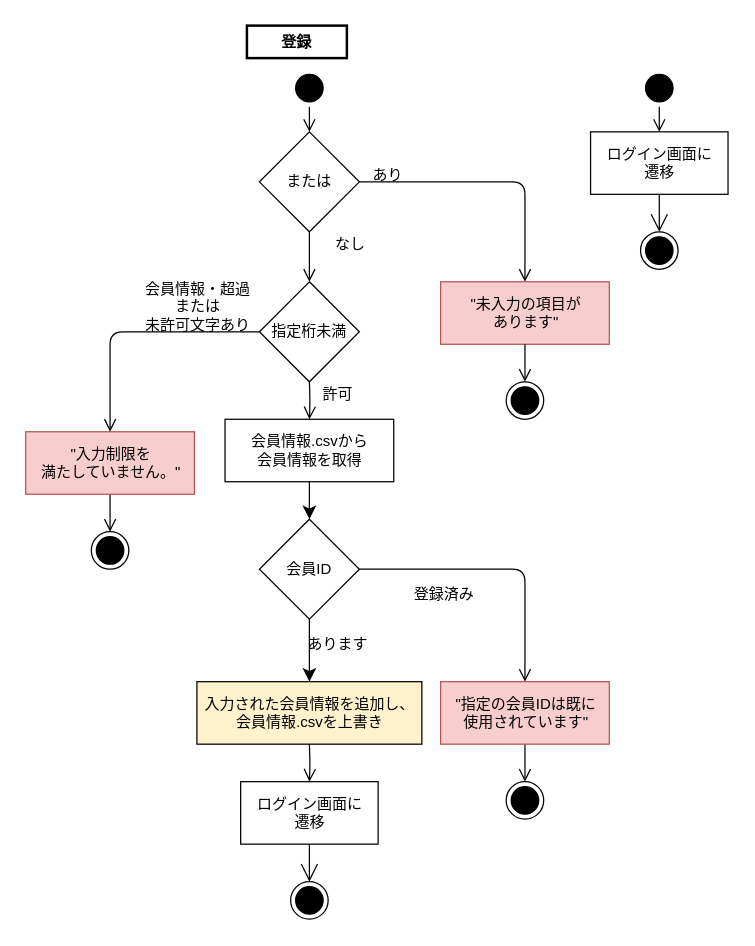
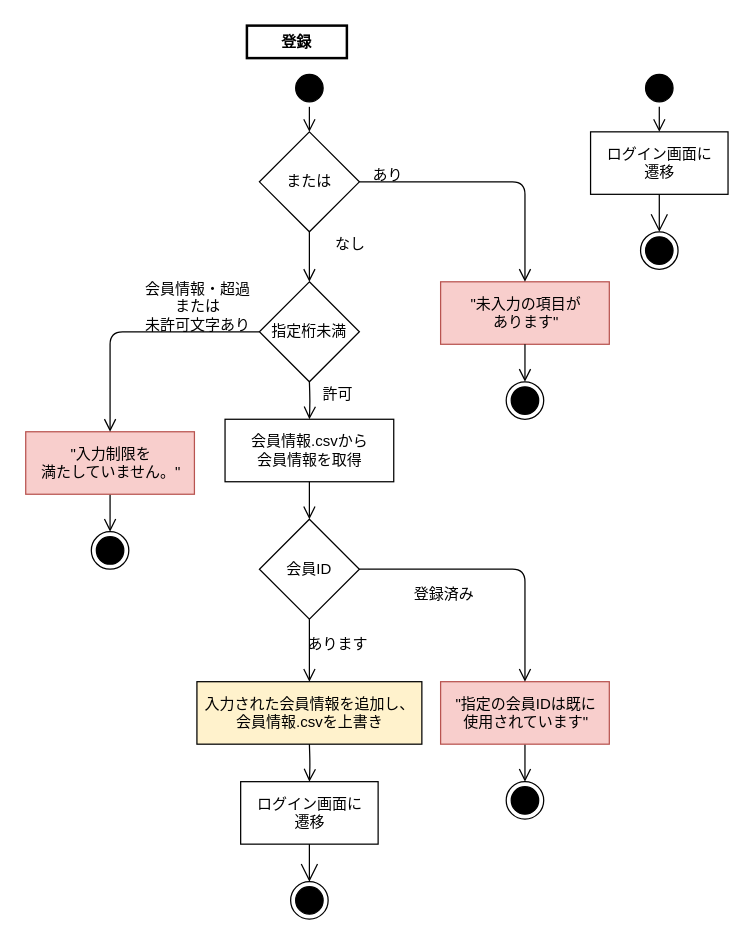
edge "会員情報.csvから 会員情報を取得" -> "会員ID": arrowhead classic -> open
edge "会員ID" -> "入力された会員情報を追加し、 会員情報.csvを上書き": arrowhead classic -> open
